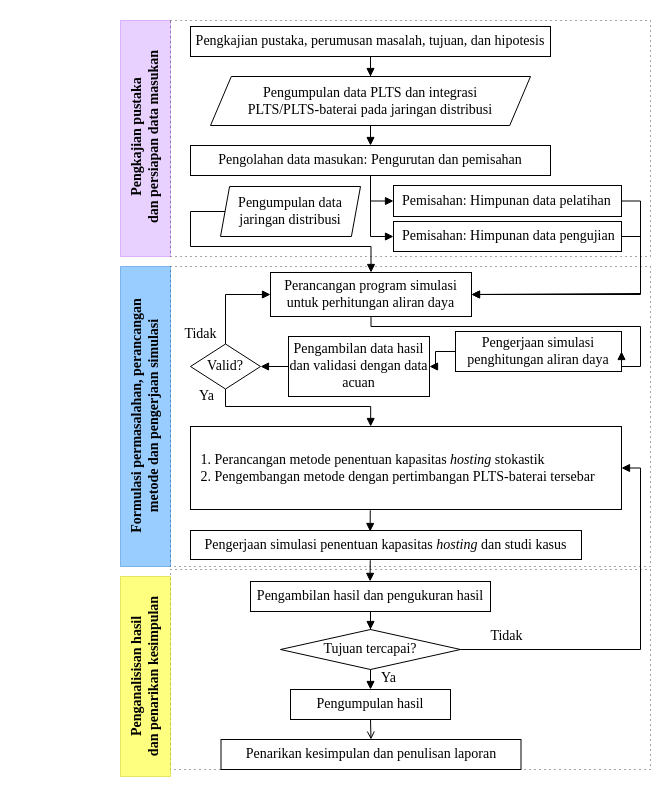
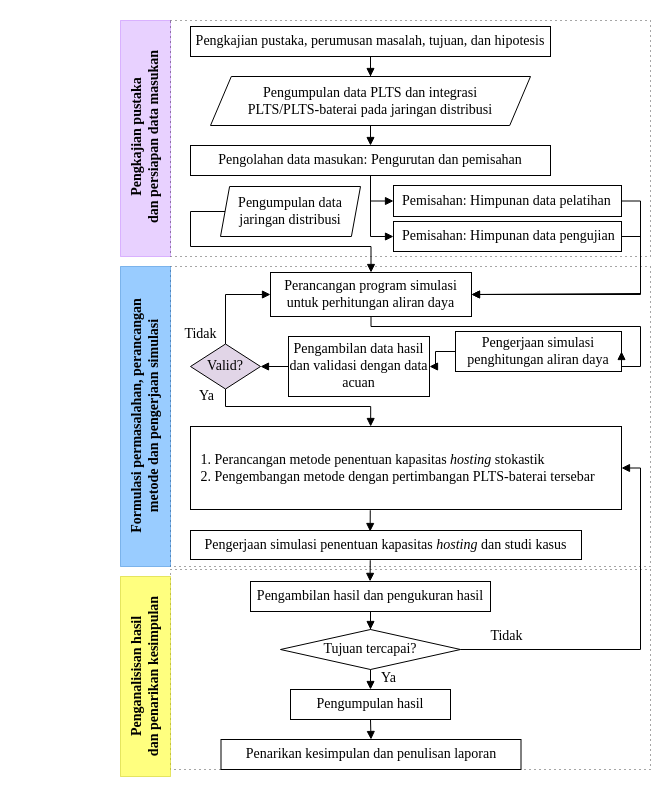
node "Valid?": fillcolor #ffffff -> #e1d5e7
edge "Pengumpulan hasil" -> "Penarikan kesimpulan dan penulisan laporan": arrowhead open -> block
